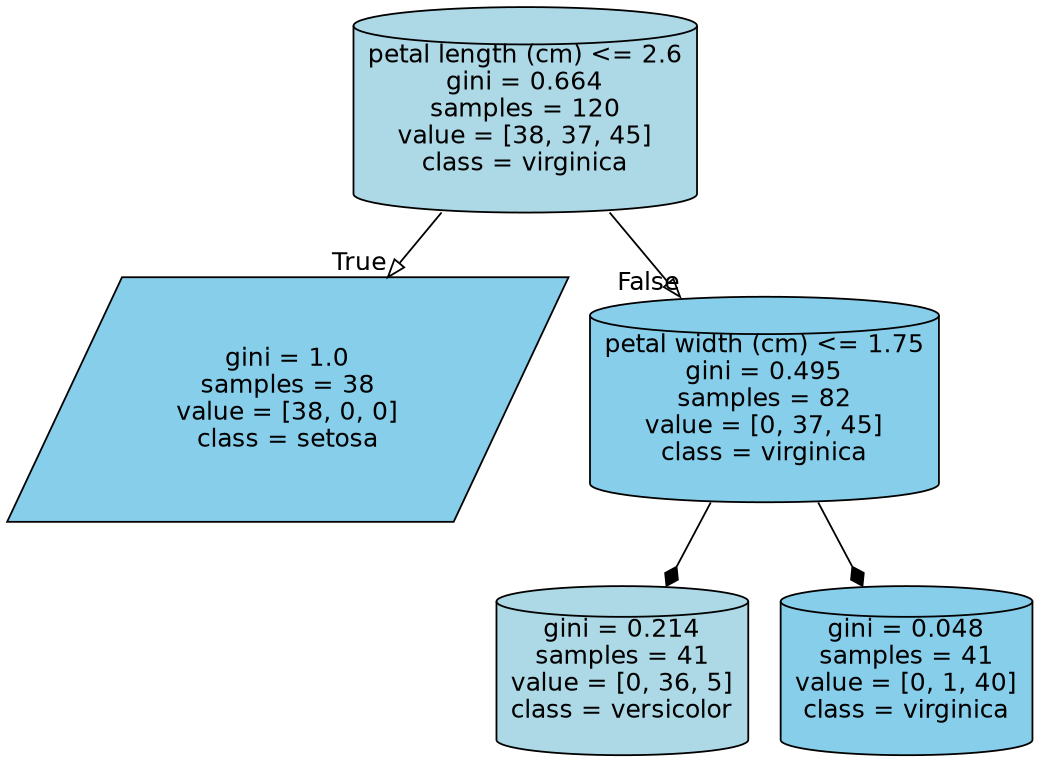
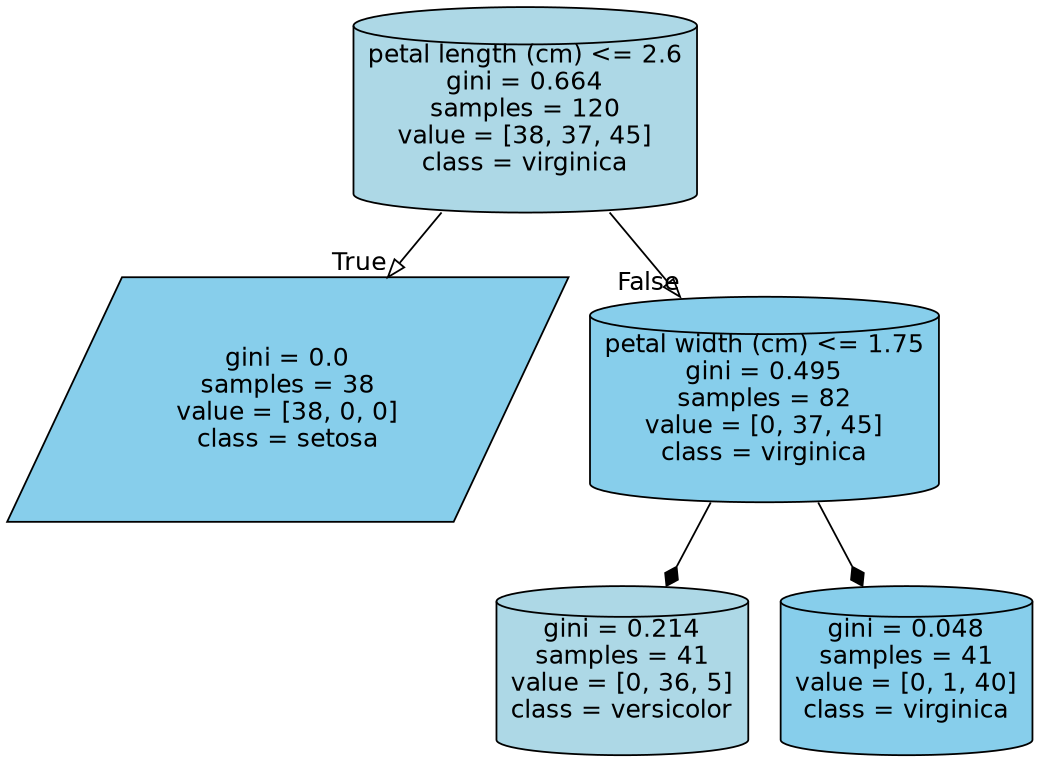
node "gini = 1.0 samples = 38 value = [38, 0, 0] class = setosa": label "gini = 1.0 samples = 38 value = [38, 0, 0] class = setosa" -> "gini = 0.0 samples = 38 value = [38, 0, 0] class = setosa"
